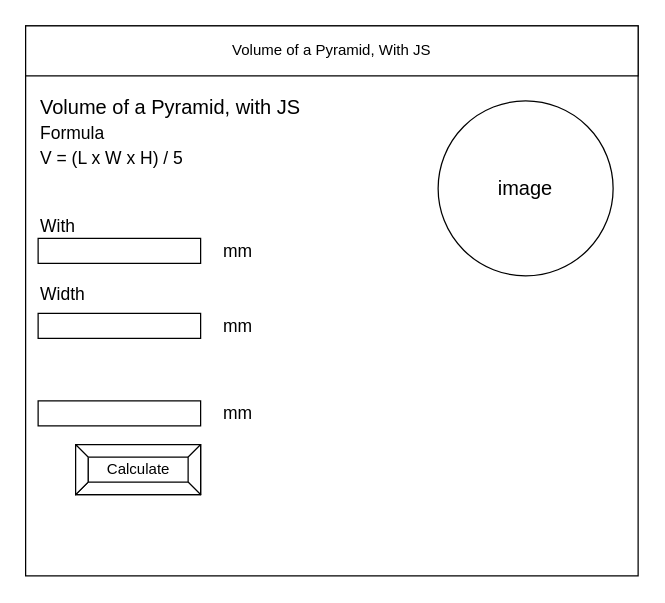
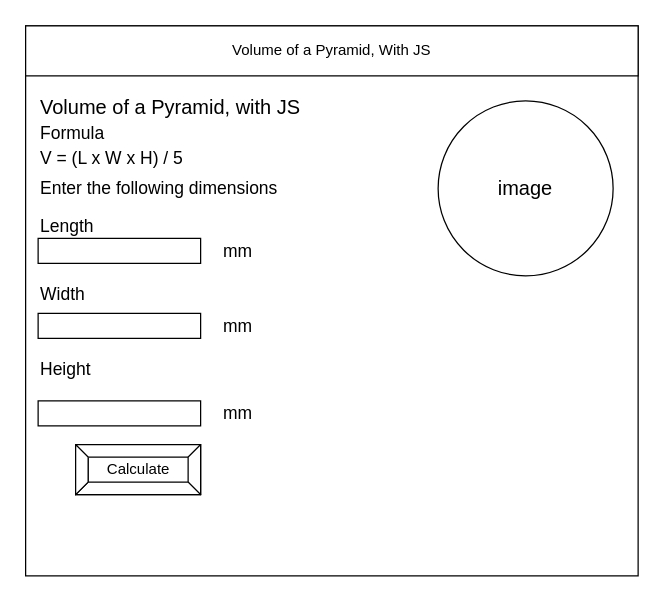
node "Enter the following dimensions": added
node "With": label "With" -> "Length"
node "Height": added
